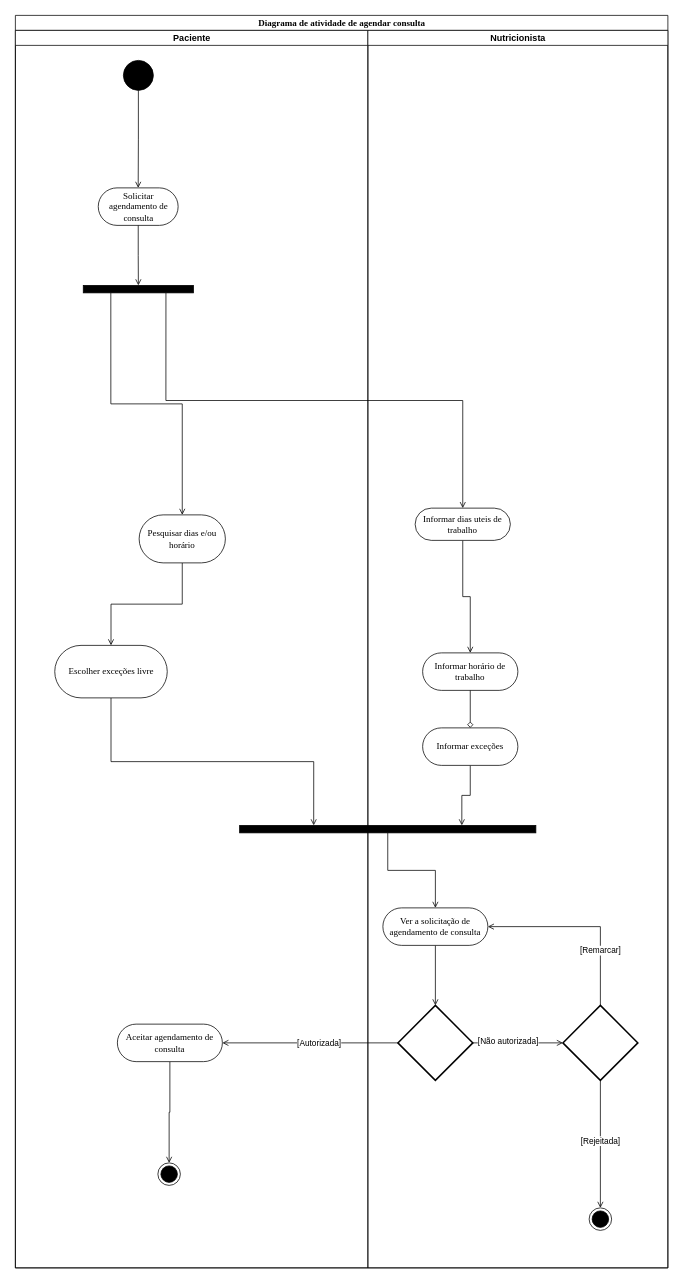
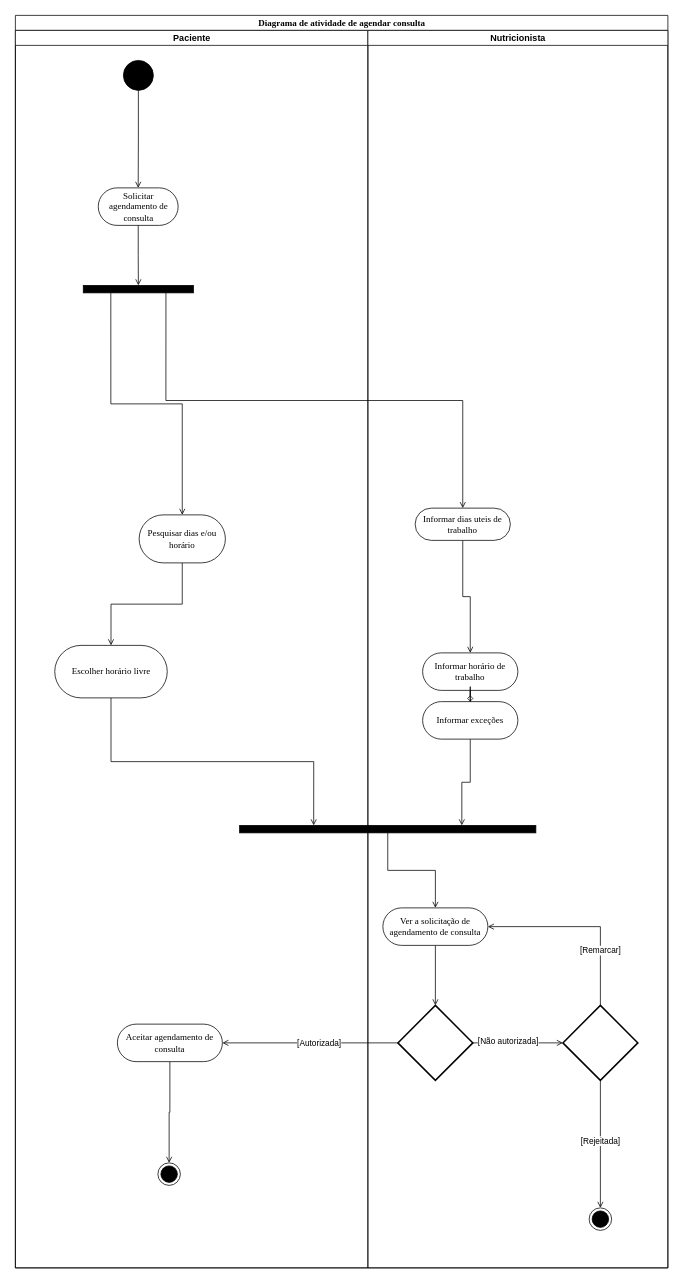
node "Escolher exceções livre": label "Escolher exceções livre" -> "Escolher horário livre"
node "Informar exceções": moved (470, 747) -> (470, 720)
